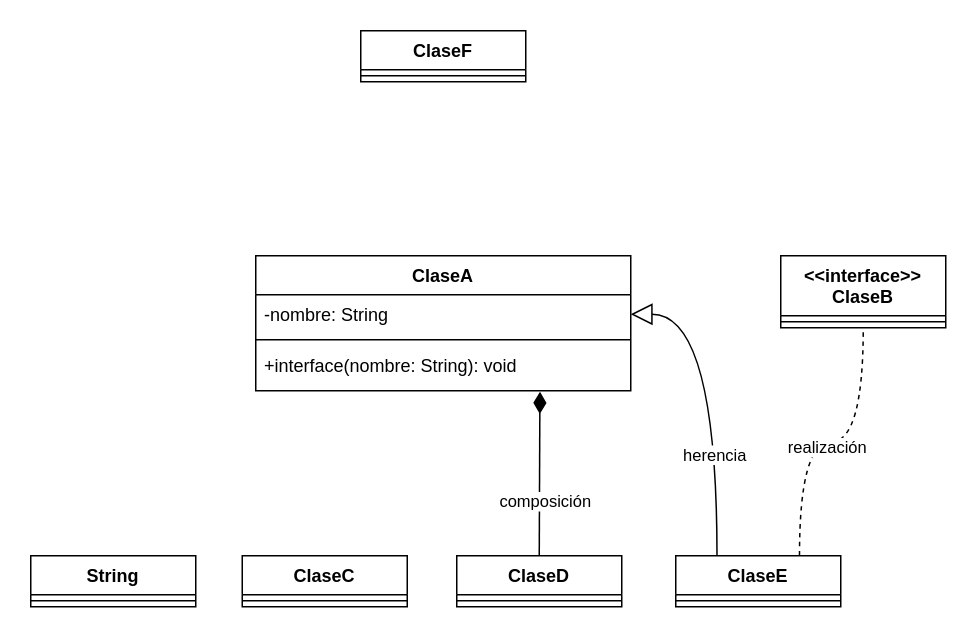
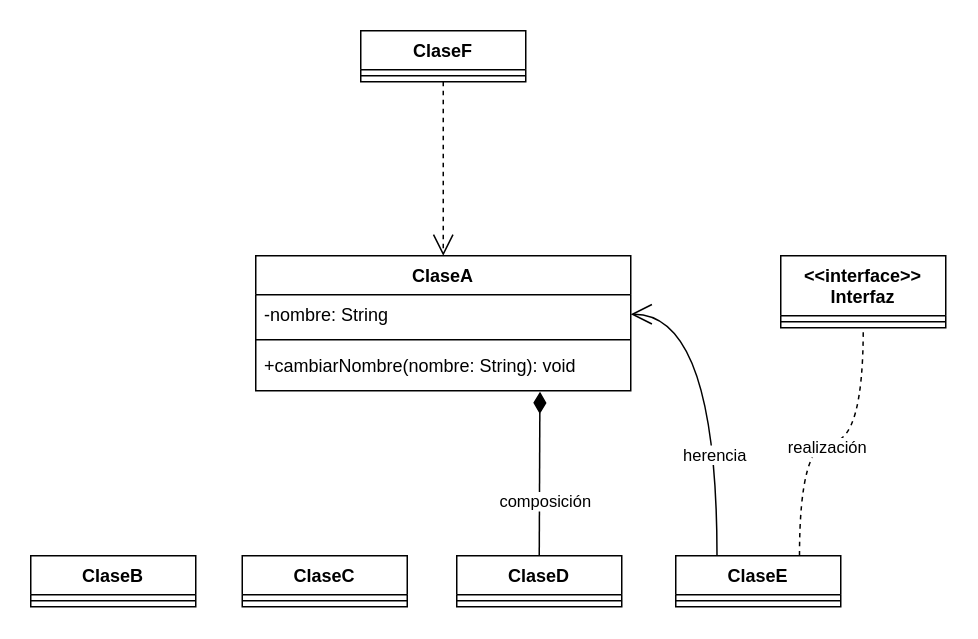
edge "ClaseF" -> "ClaseA": added
node "<<interface>> ClaseB": label "<<interface>> ClaseB" -> "<<interface>> Interfaz"
node "+interface(nombre: String): void": label "+interface(nombre: String): void" -> "+cambiarNombre(nombre: String): void"
edge "ClaseE" -> "-nombre: String": arrowhead block -> open
node "String": label "String" -> "ClaseB"
